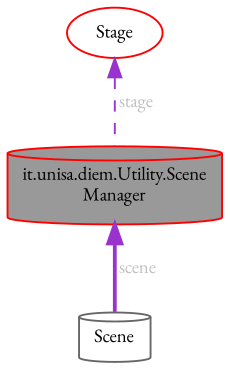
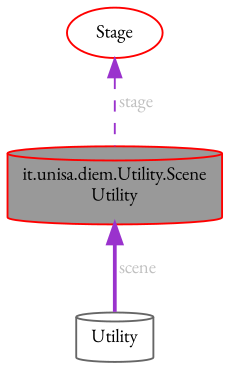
node "it.unisa.diem.Utility.Scene Manager": label "it.unisa.diem.Utility.Scene Manager" -> "it.unisa.diem.Utility.Scene Utility"
node "Scene": label "Scene" -> "Utility"
